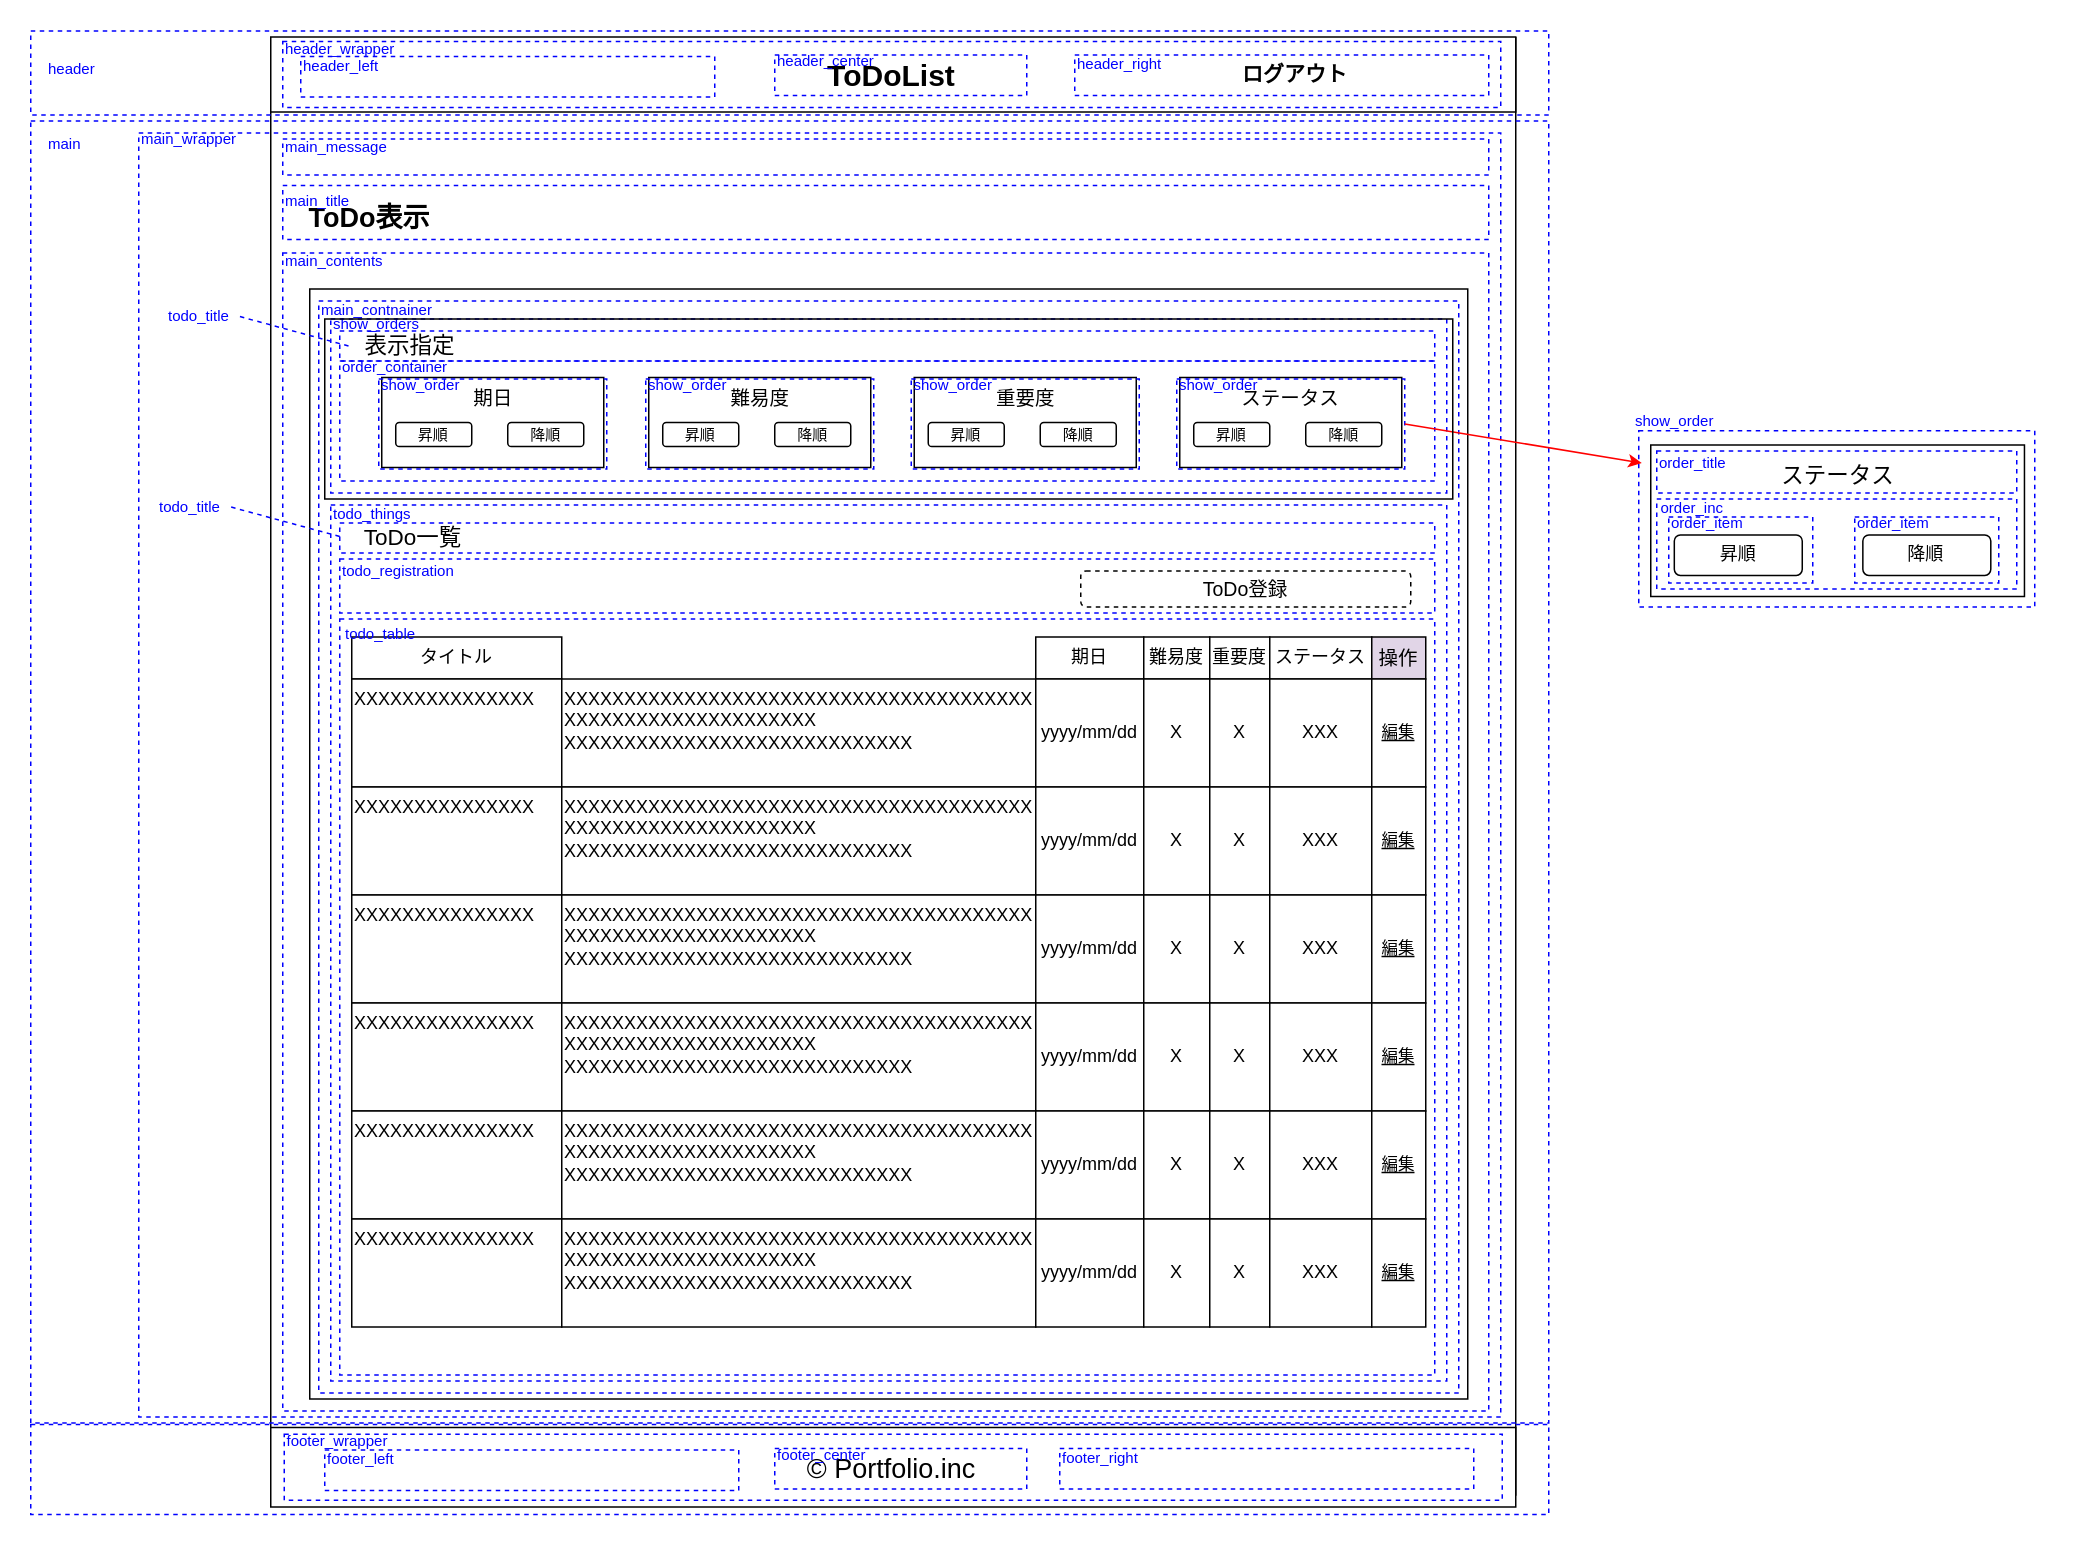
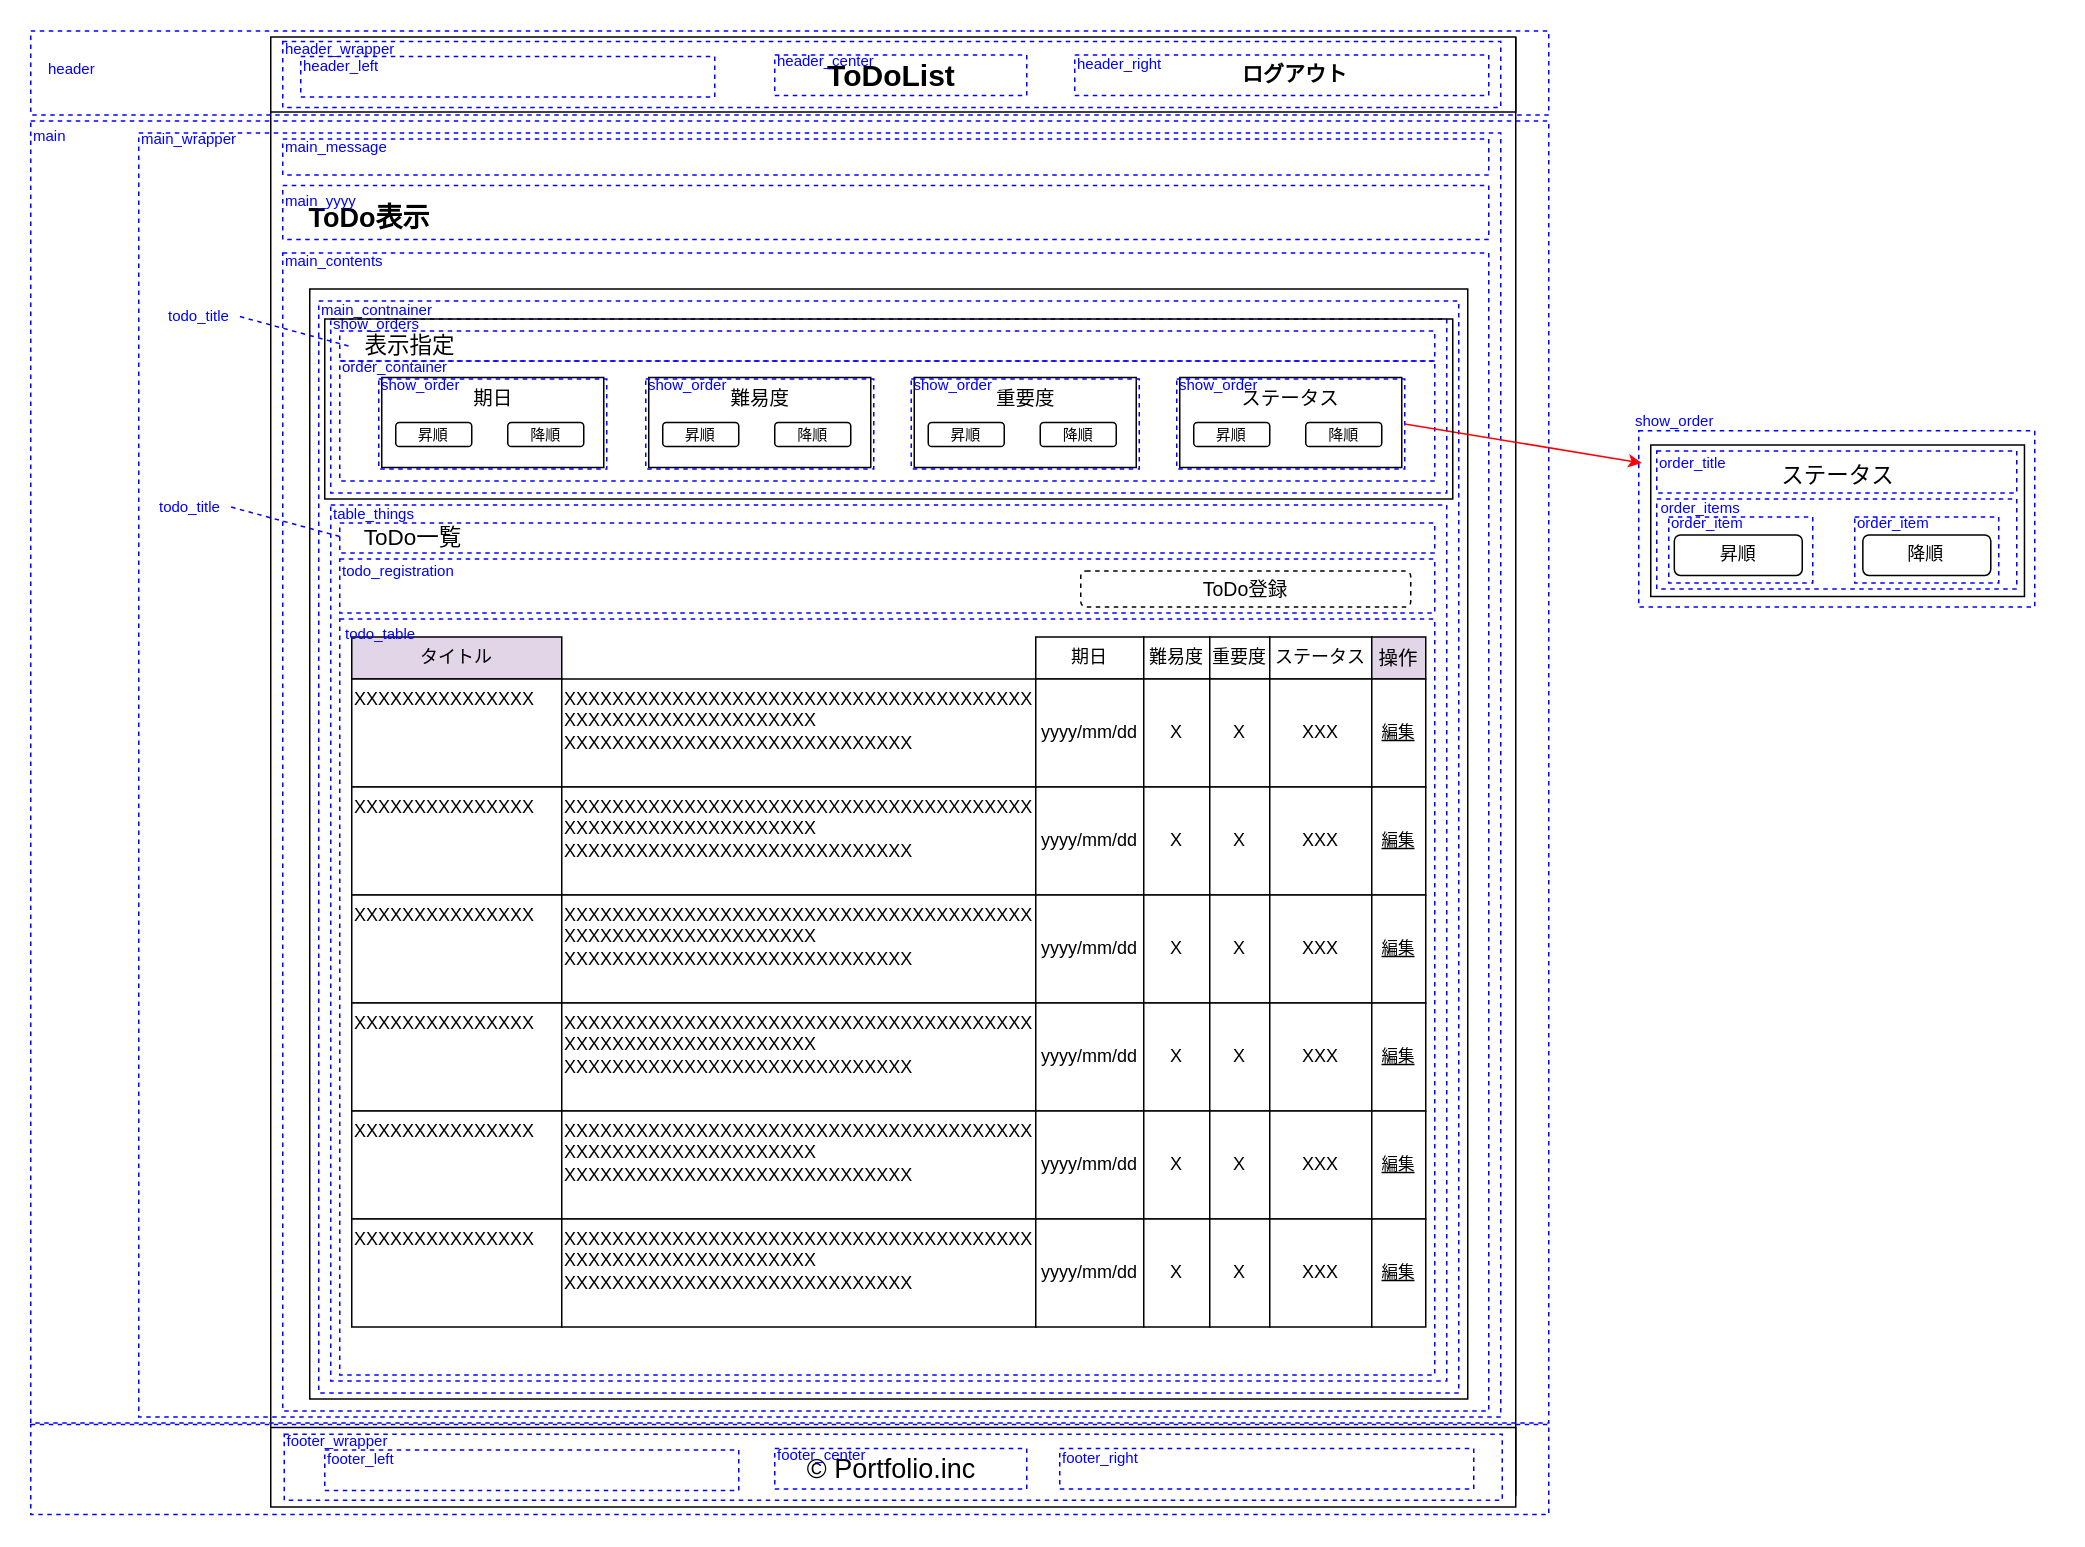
node "main": moved (76, 143) -> (61, 136)
node "main_title": label "main_title" -> "main_yyyy"
node "order_inc": label "order_inc" -> "order_items"
node "todo_things": label "todo_things" -> "table_things"
node "タイトル": fillcolor #ffffff -> #e1d5e7
